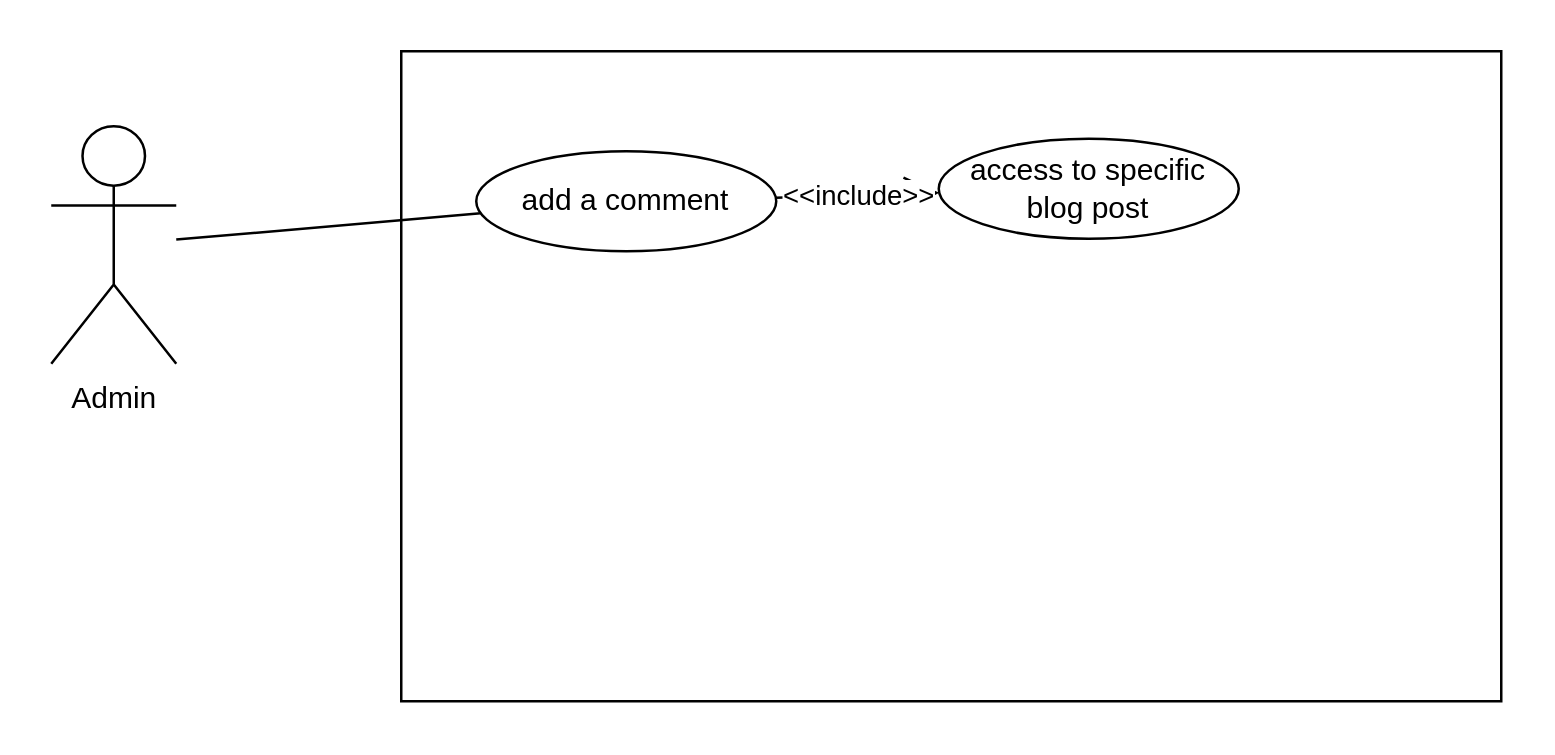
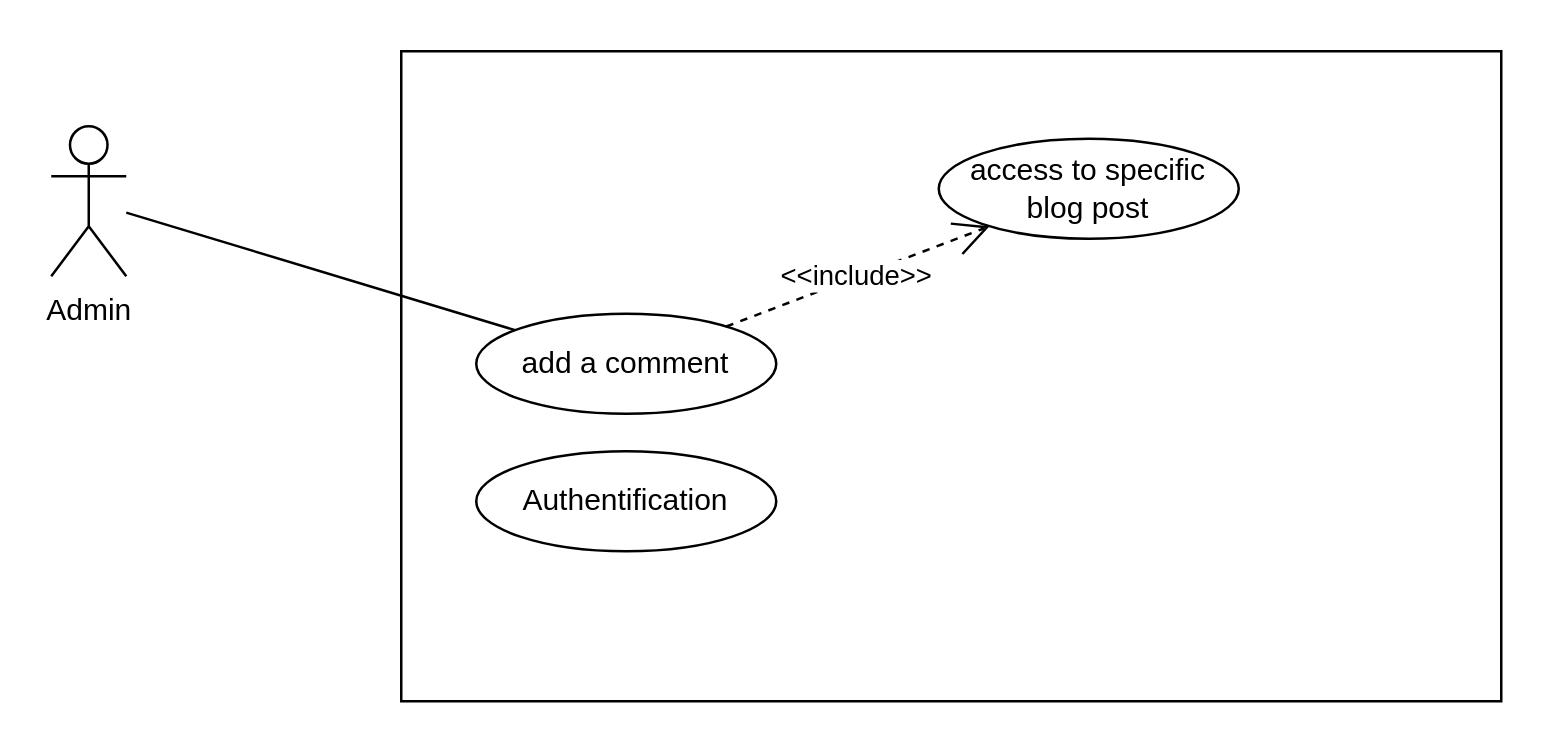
node "add a comment": moved (626, 201) -> (626, 364)
node "Admin": size 125x238 -> 75x150
node "Authentification": added
